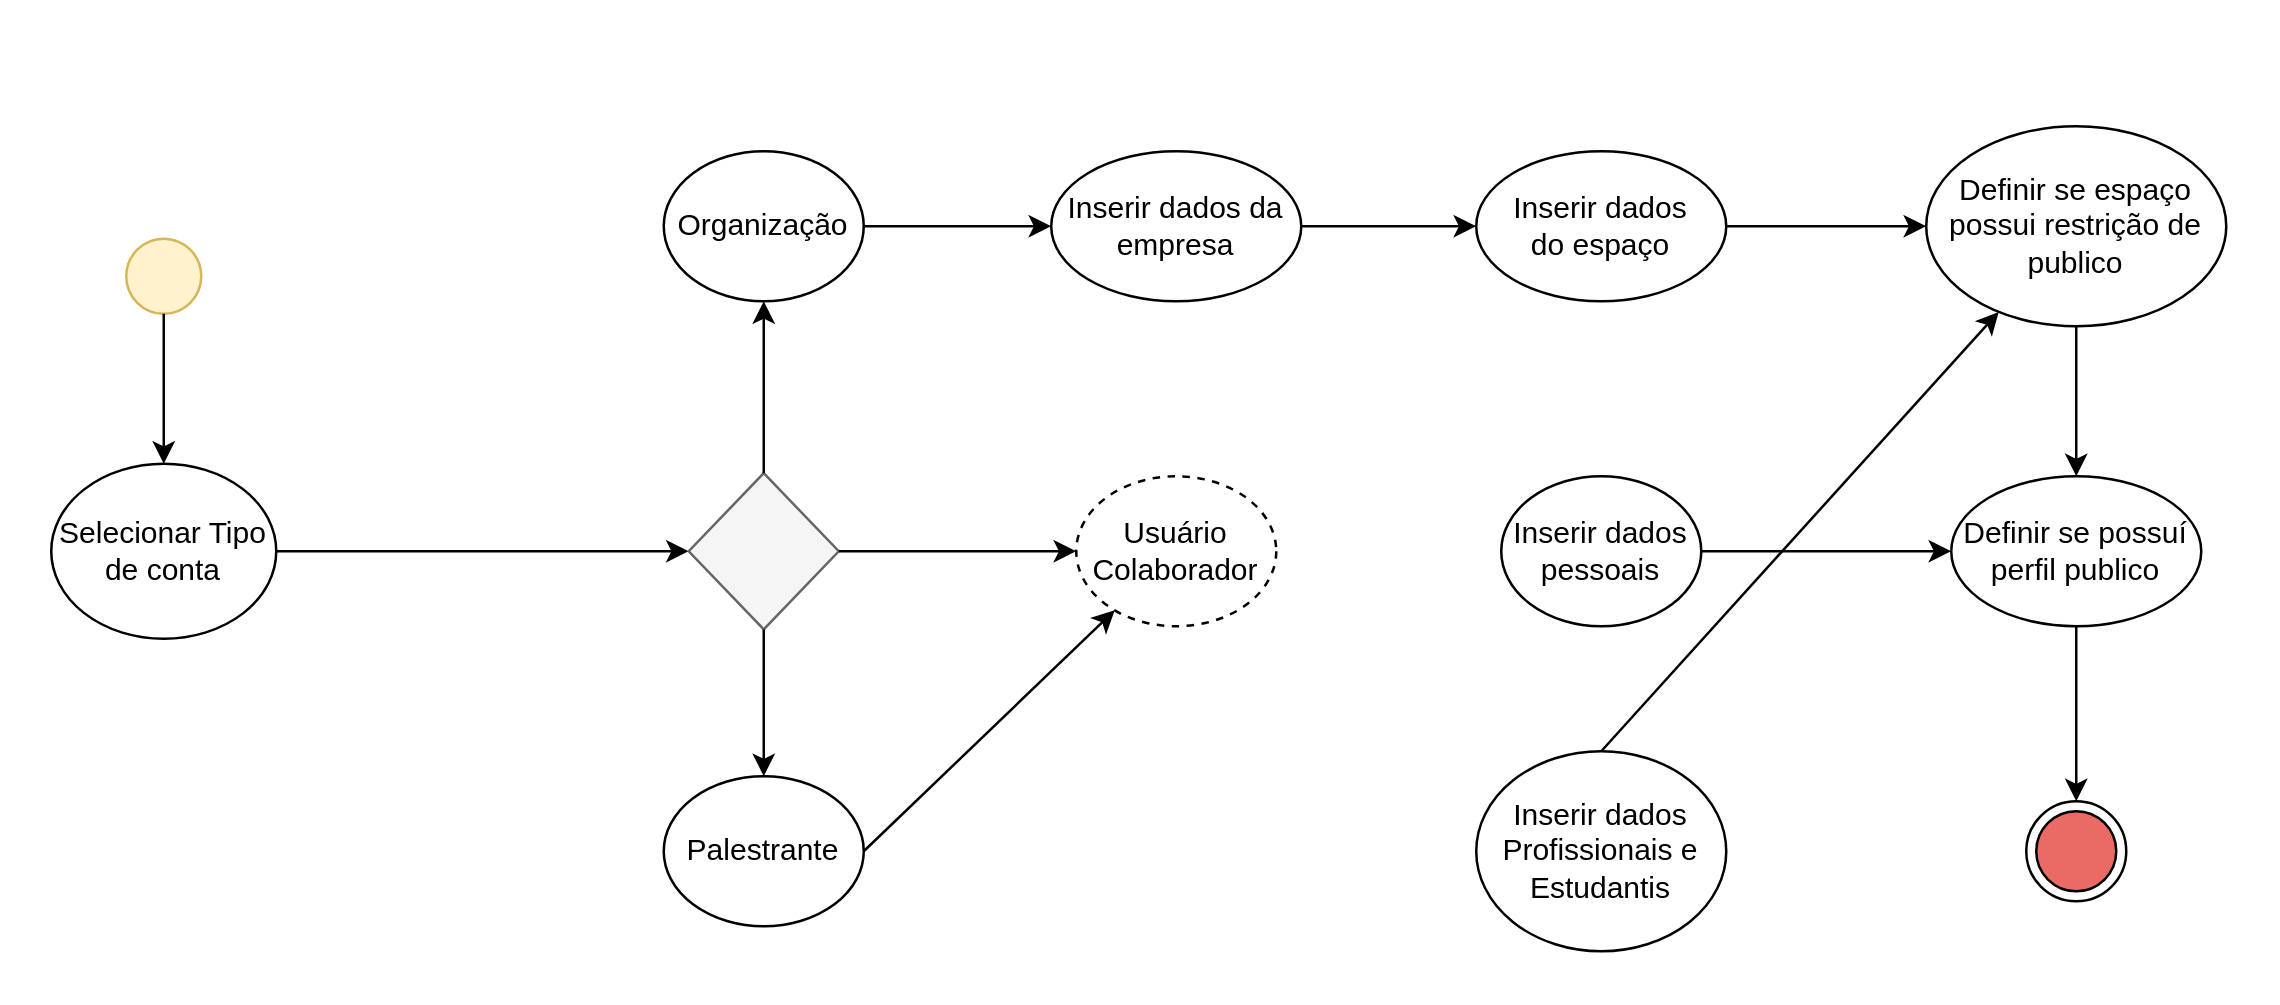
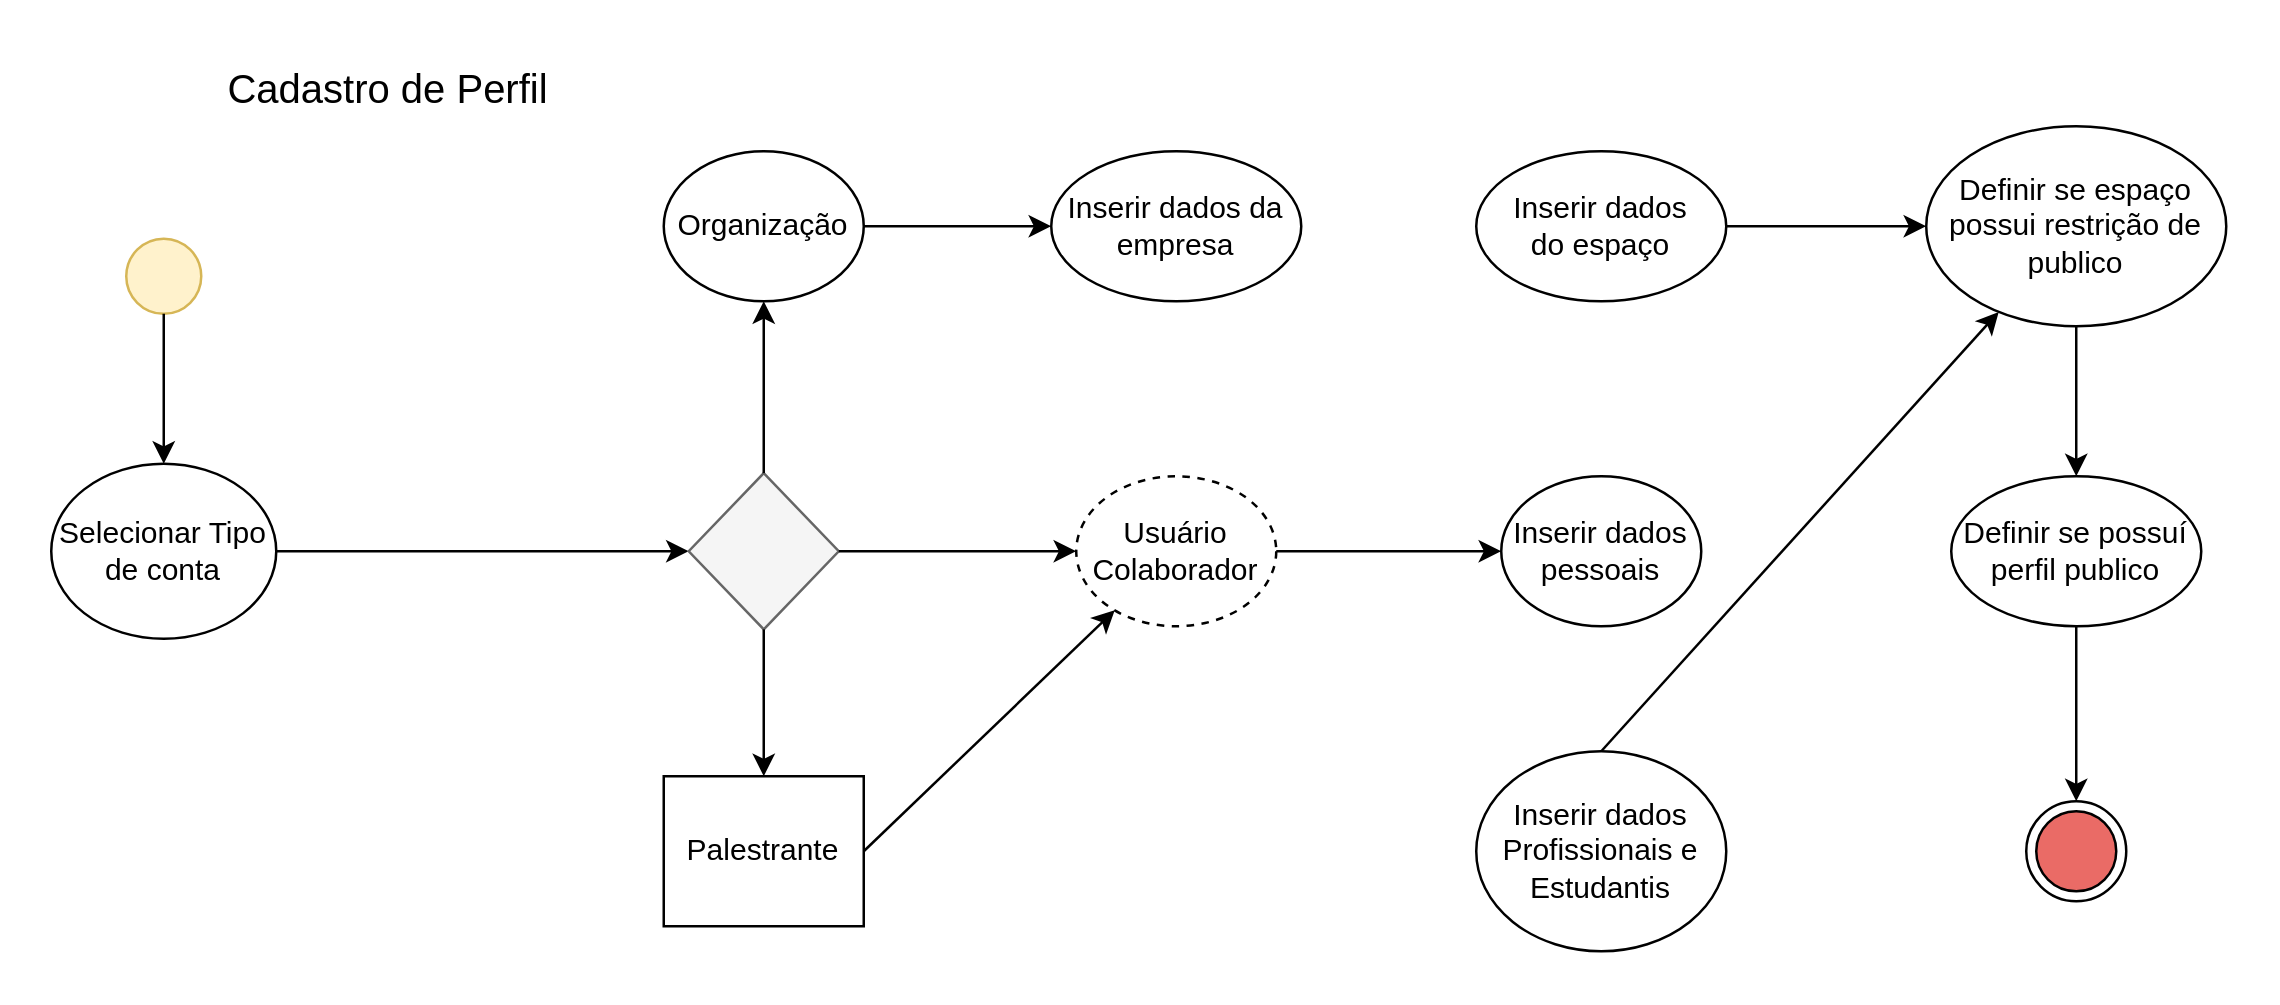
node "Cadastro de Perfil": added
edge "Inserir dados da empresa" -> "Inserir dados do espaço": removed
edge "Usuário Colaborador" -> "Inserir dados pessoais": added
edge "Inserir dados pessoais" -> "Definir se possuí perfil publico": removed
node "Palestrante": shape ellipse -> rectangle
